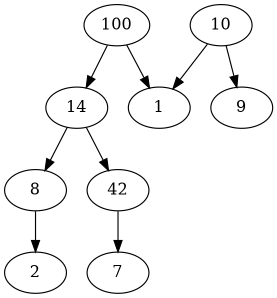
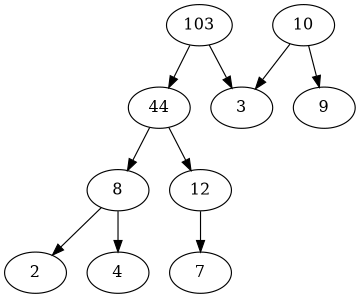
node "100": label "100" -> "103"
node "14": label "14" -> "44"
node "1": label "1" -> "3"
node "42": label "42" -> "12"
node "4": added
